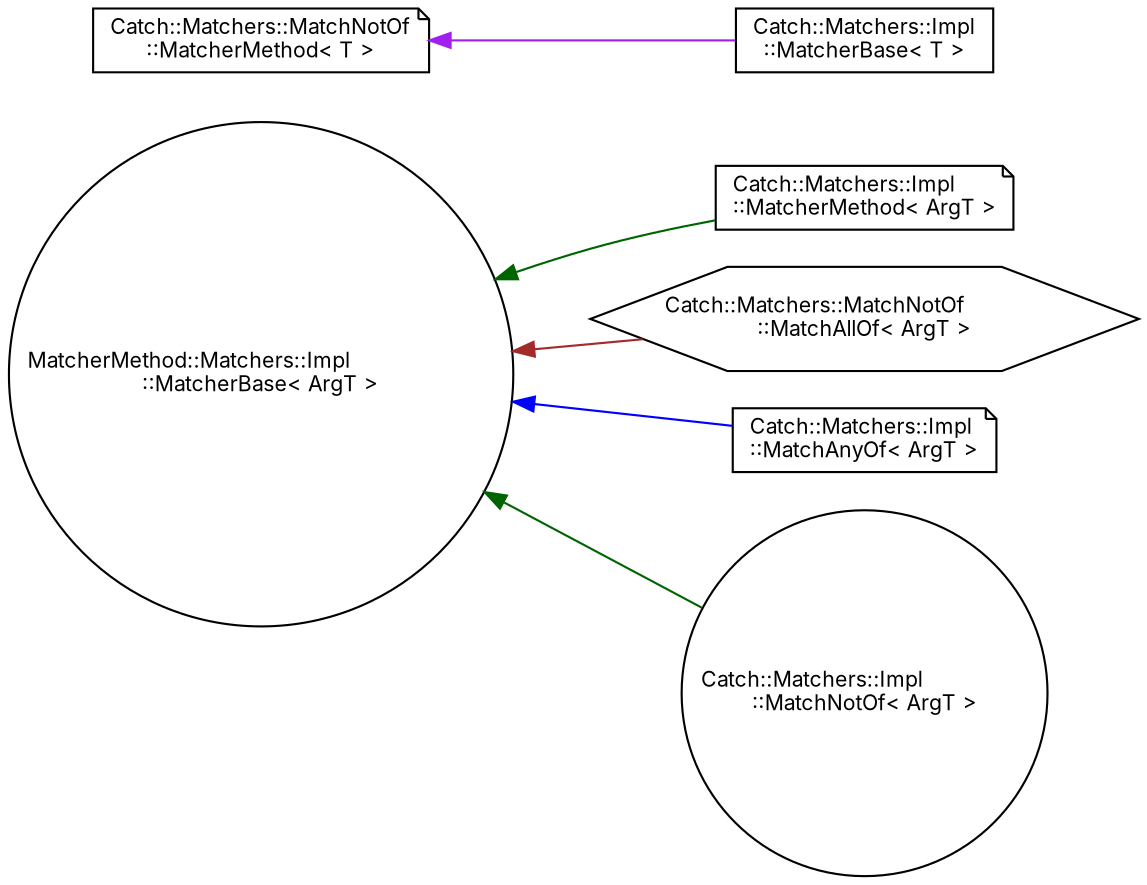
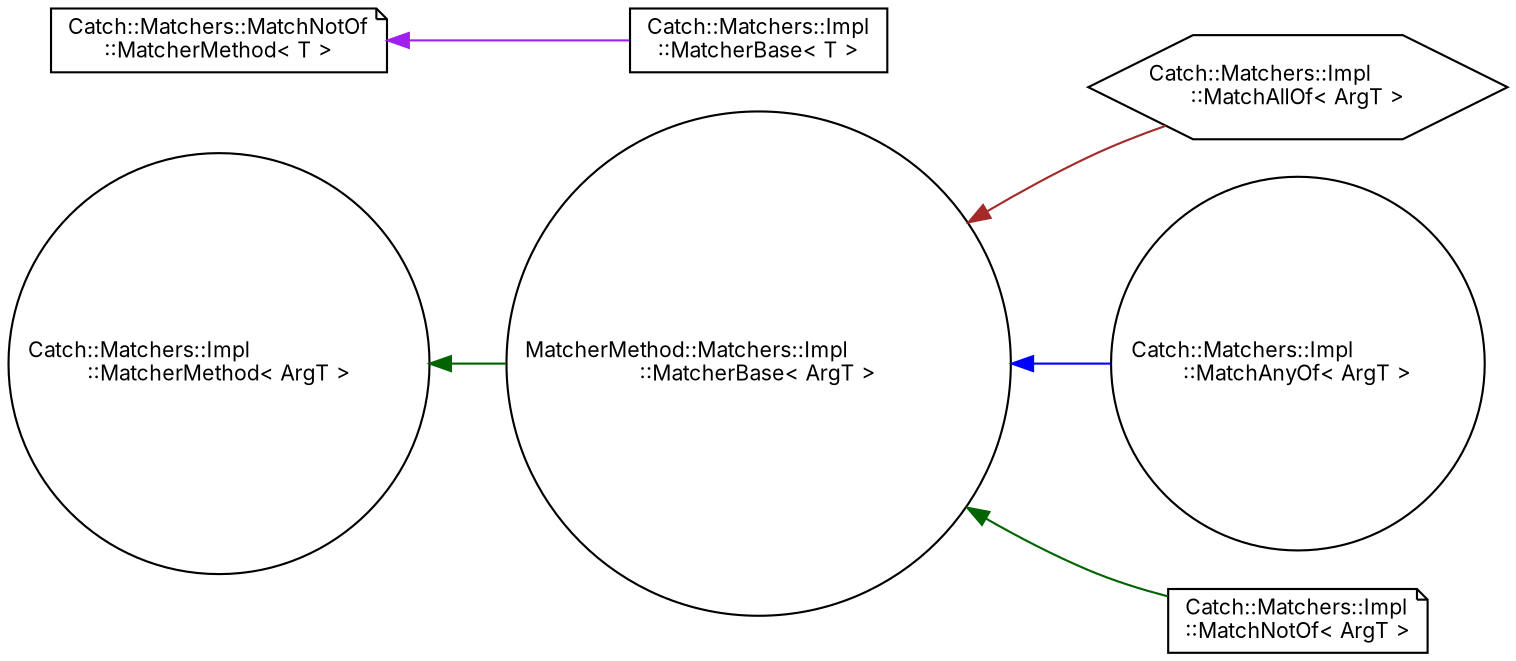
node "Catch::Matchers::Impl ::MatcherMethod< ArgT >": shape note -> circle
edge "Catch::Matchers::Impl ::MatcherMethod< ArgT >" -> "MatcherMethod::Matchers::Impl ::MatcherBase< ArgT >": reversed
node "Catch::Matchers::MatchNotOf ::MatchAllOf< ArgT >": label "Catch::Matchers::MatchNotOf ::MatchAllOf< ArgT >" -> "Catch::Matchers::Impl ::MatchAllOf< ArgT >"
node "Catch::Matchers::Impl ::MatchAnyOf< ArgT >": shape note -> circle
node "Catch::Matchers::Impl ::MatchNotOf< ArgT >": shape circle -> note
